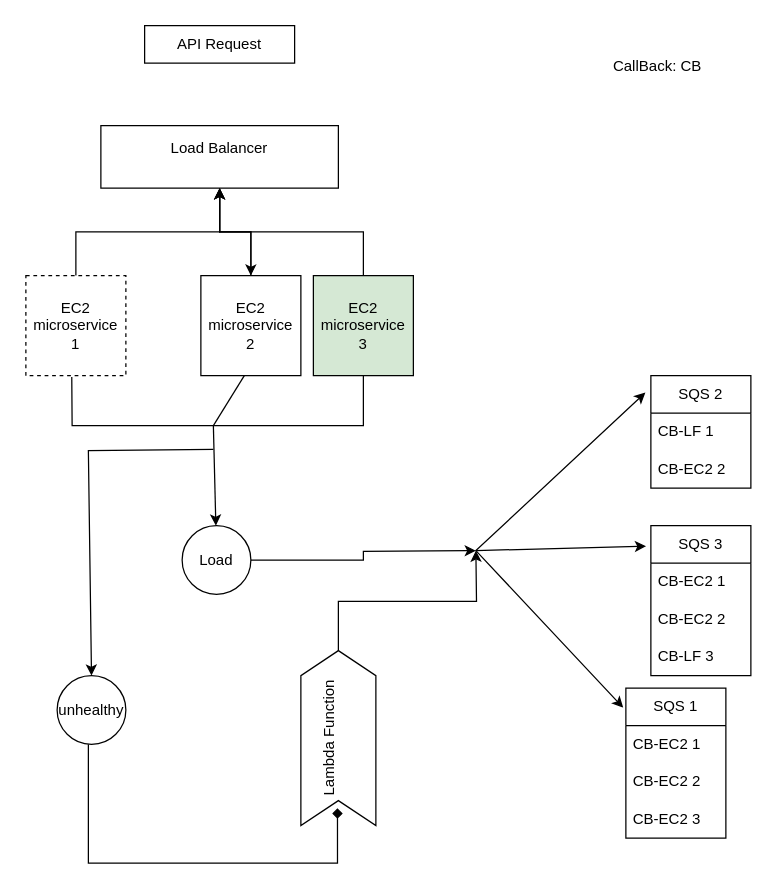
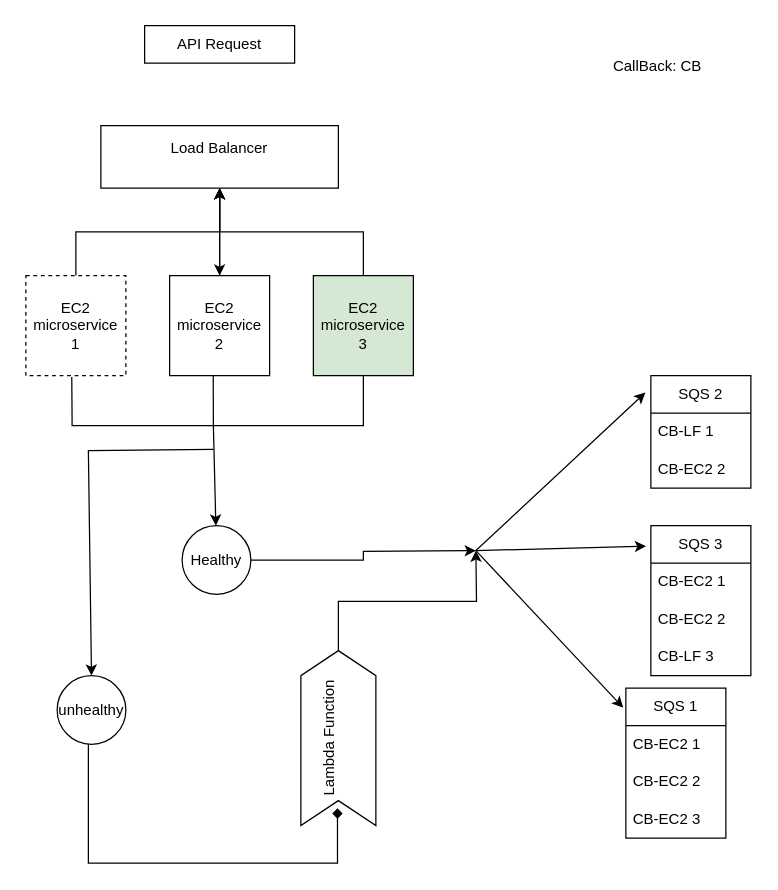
node "EC2 microservice 2": moved (251, 326) -> (219, 326)
node "Load": label "Load" -> "Healthy"
